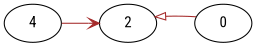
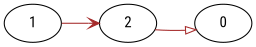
edge "0" -> "2": reversed
node "4": label "4" -> "1"
